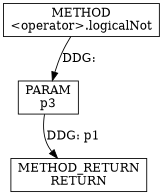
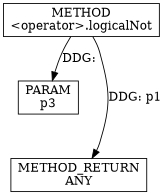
edge "PARAM" -> "METHOD_RETURN": now "METHOD" -> "METHOD_RETURN"
node "METHOD_RETURN": text "RETURN" -> "ANY"
